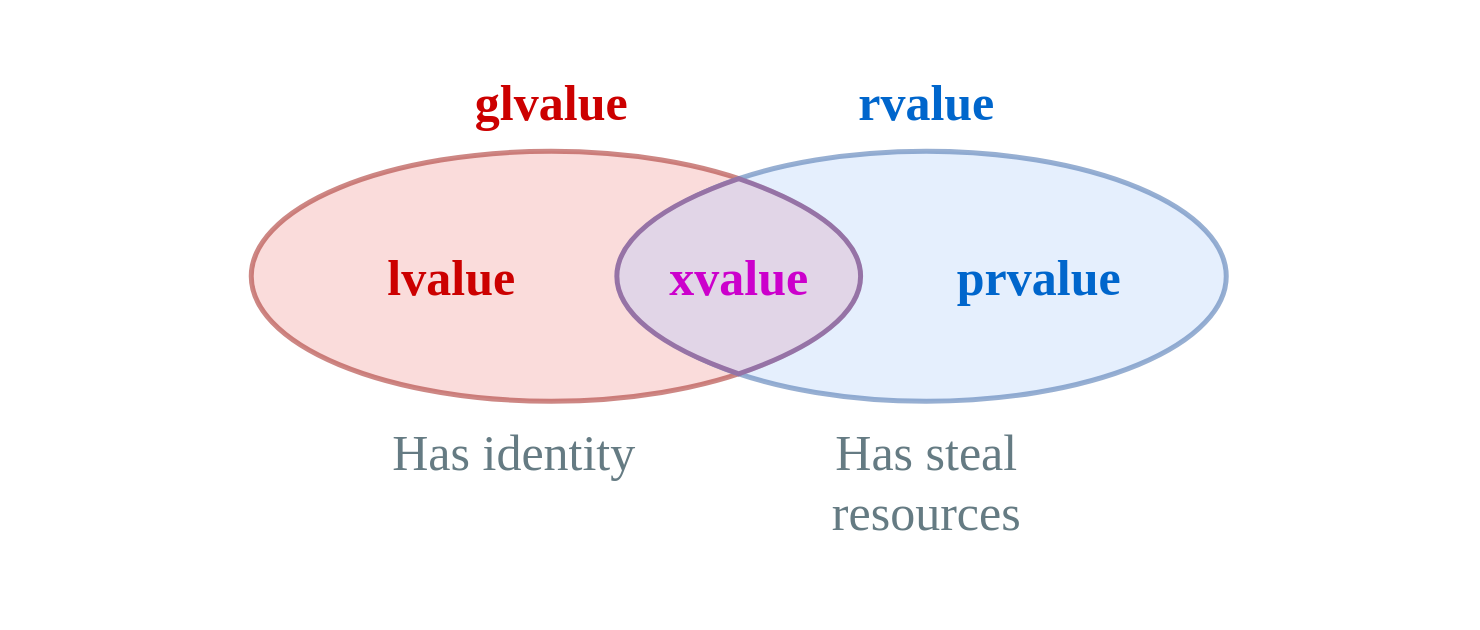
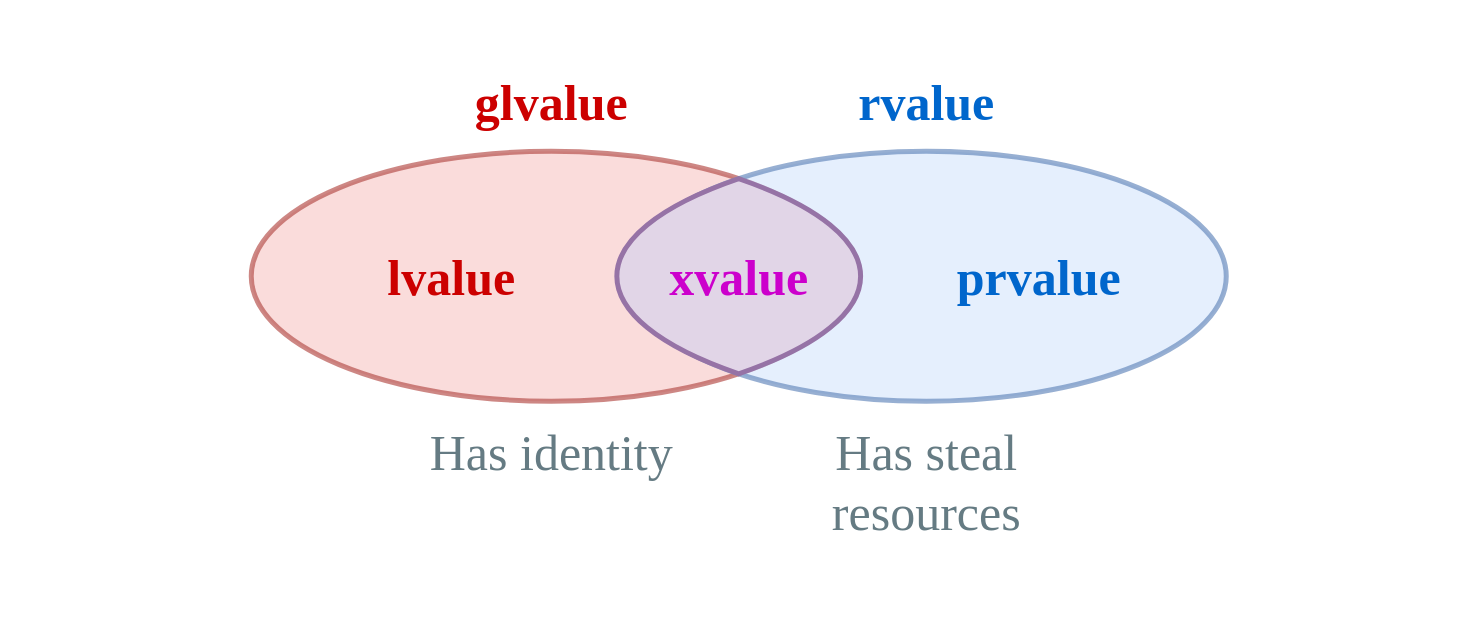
node "Has identity": moved (514, 451) -> (551, 451)
